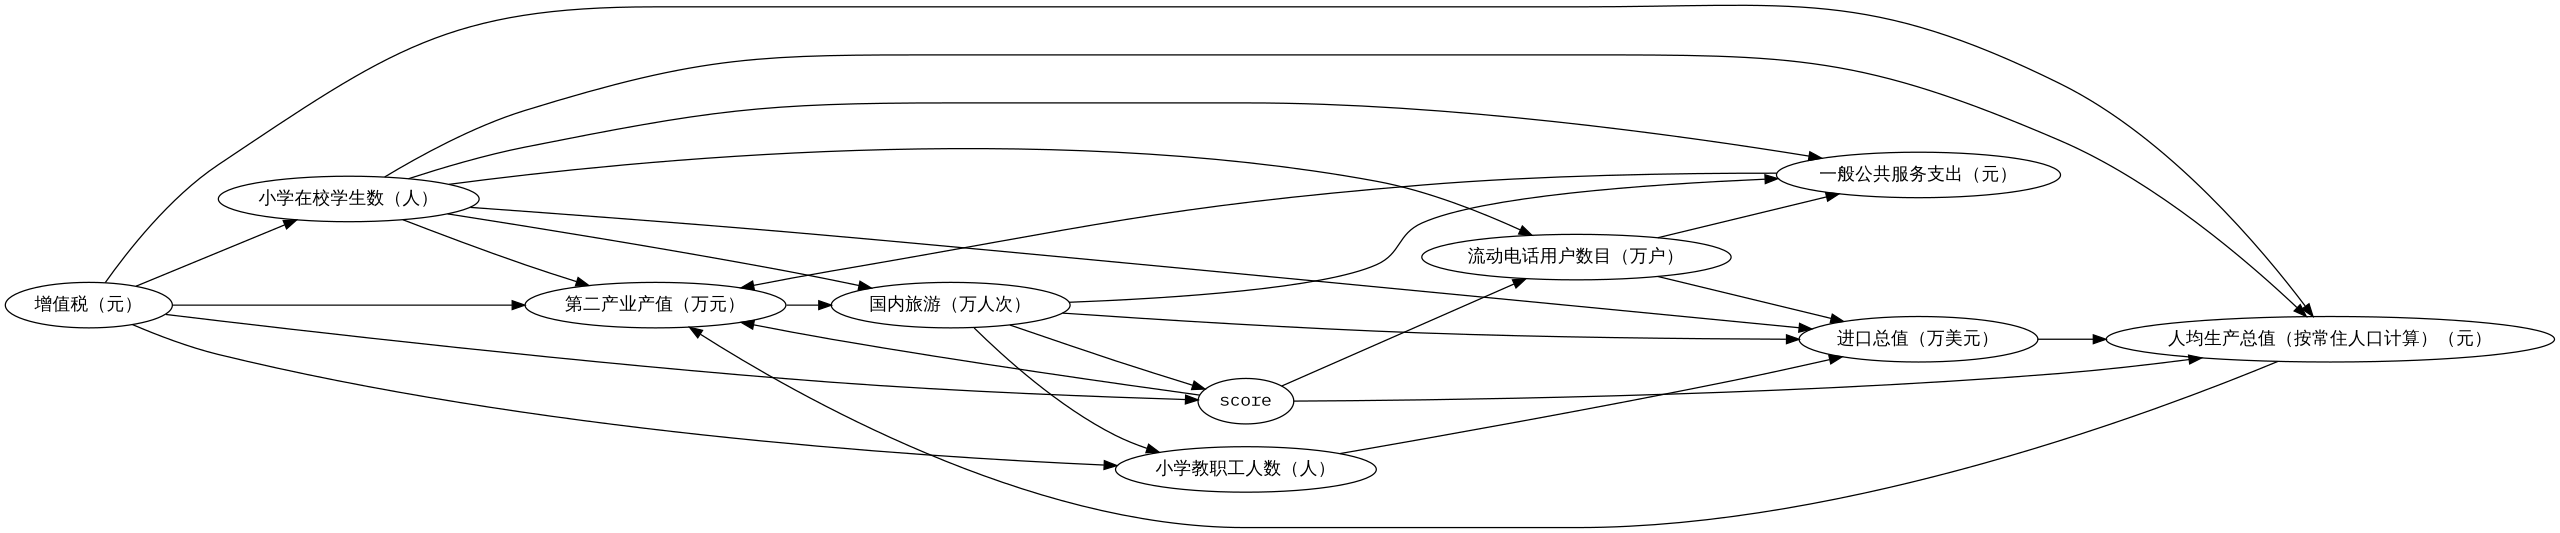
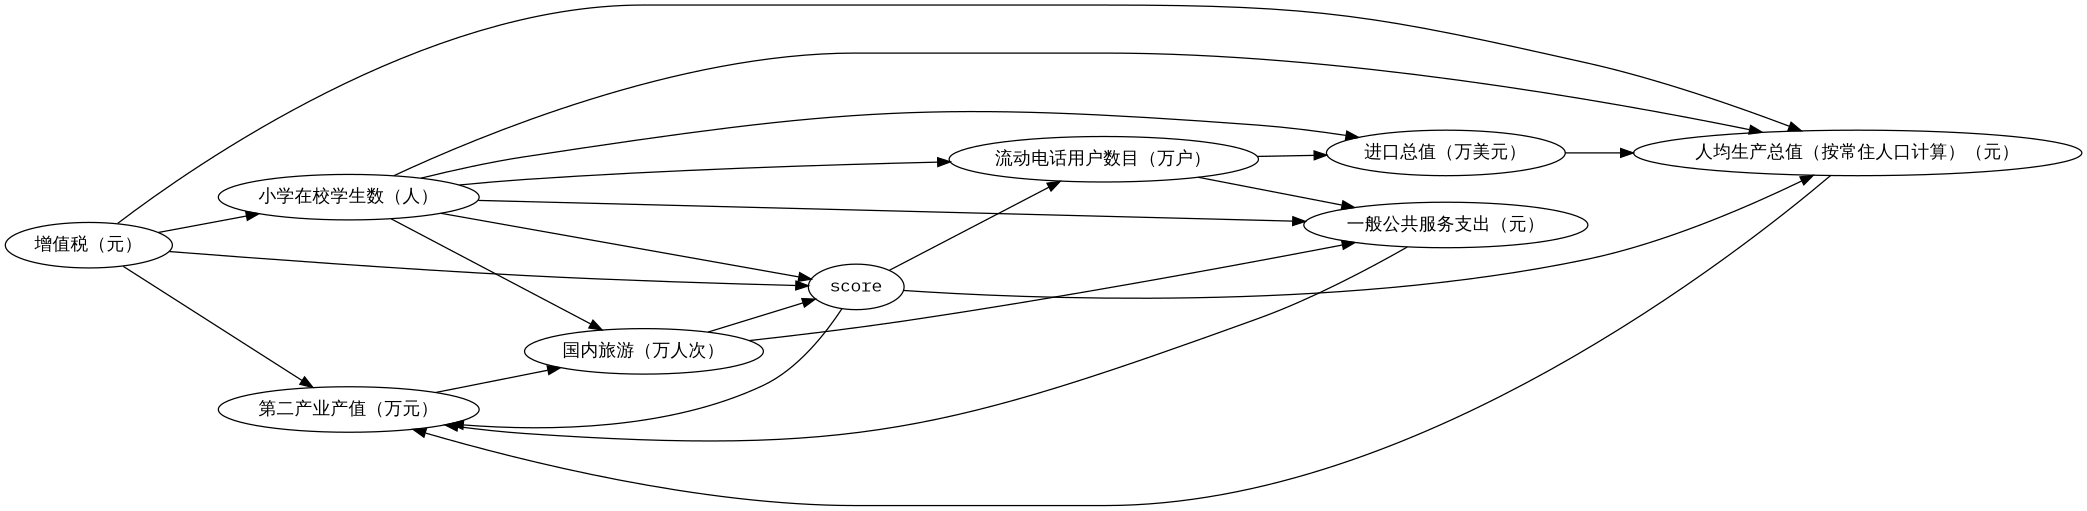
edge "小学在校学生数（人）" -> "第二产业产值（万元）": now "小学在校学生数（人）" -> "score"
edge "国内旅游（万人次）" -> "进口总值（万美元）": removed
node "小学教职工人数（人）": removed
